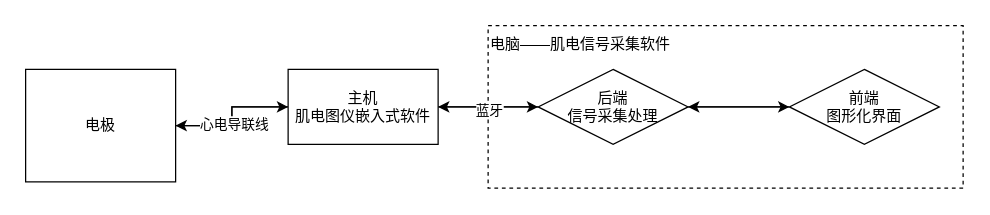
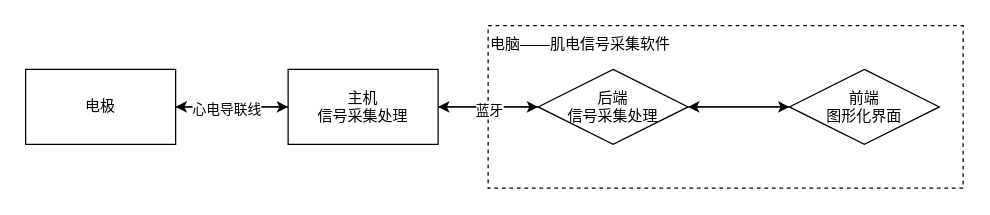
node "主机 肌电图仪嵌入式软件": label "主机 肌电图仪嵌入式软件" -> "主机 信号采集处理"
node "电极": size 150x113 -> 150x75
